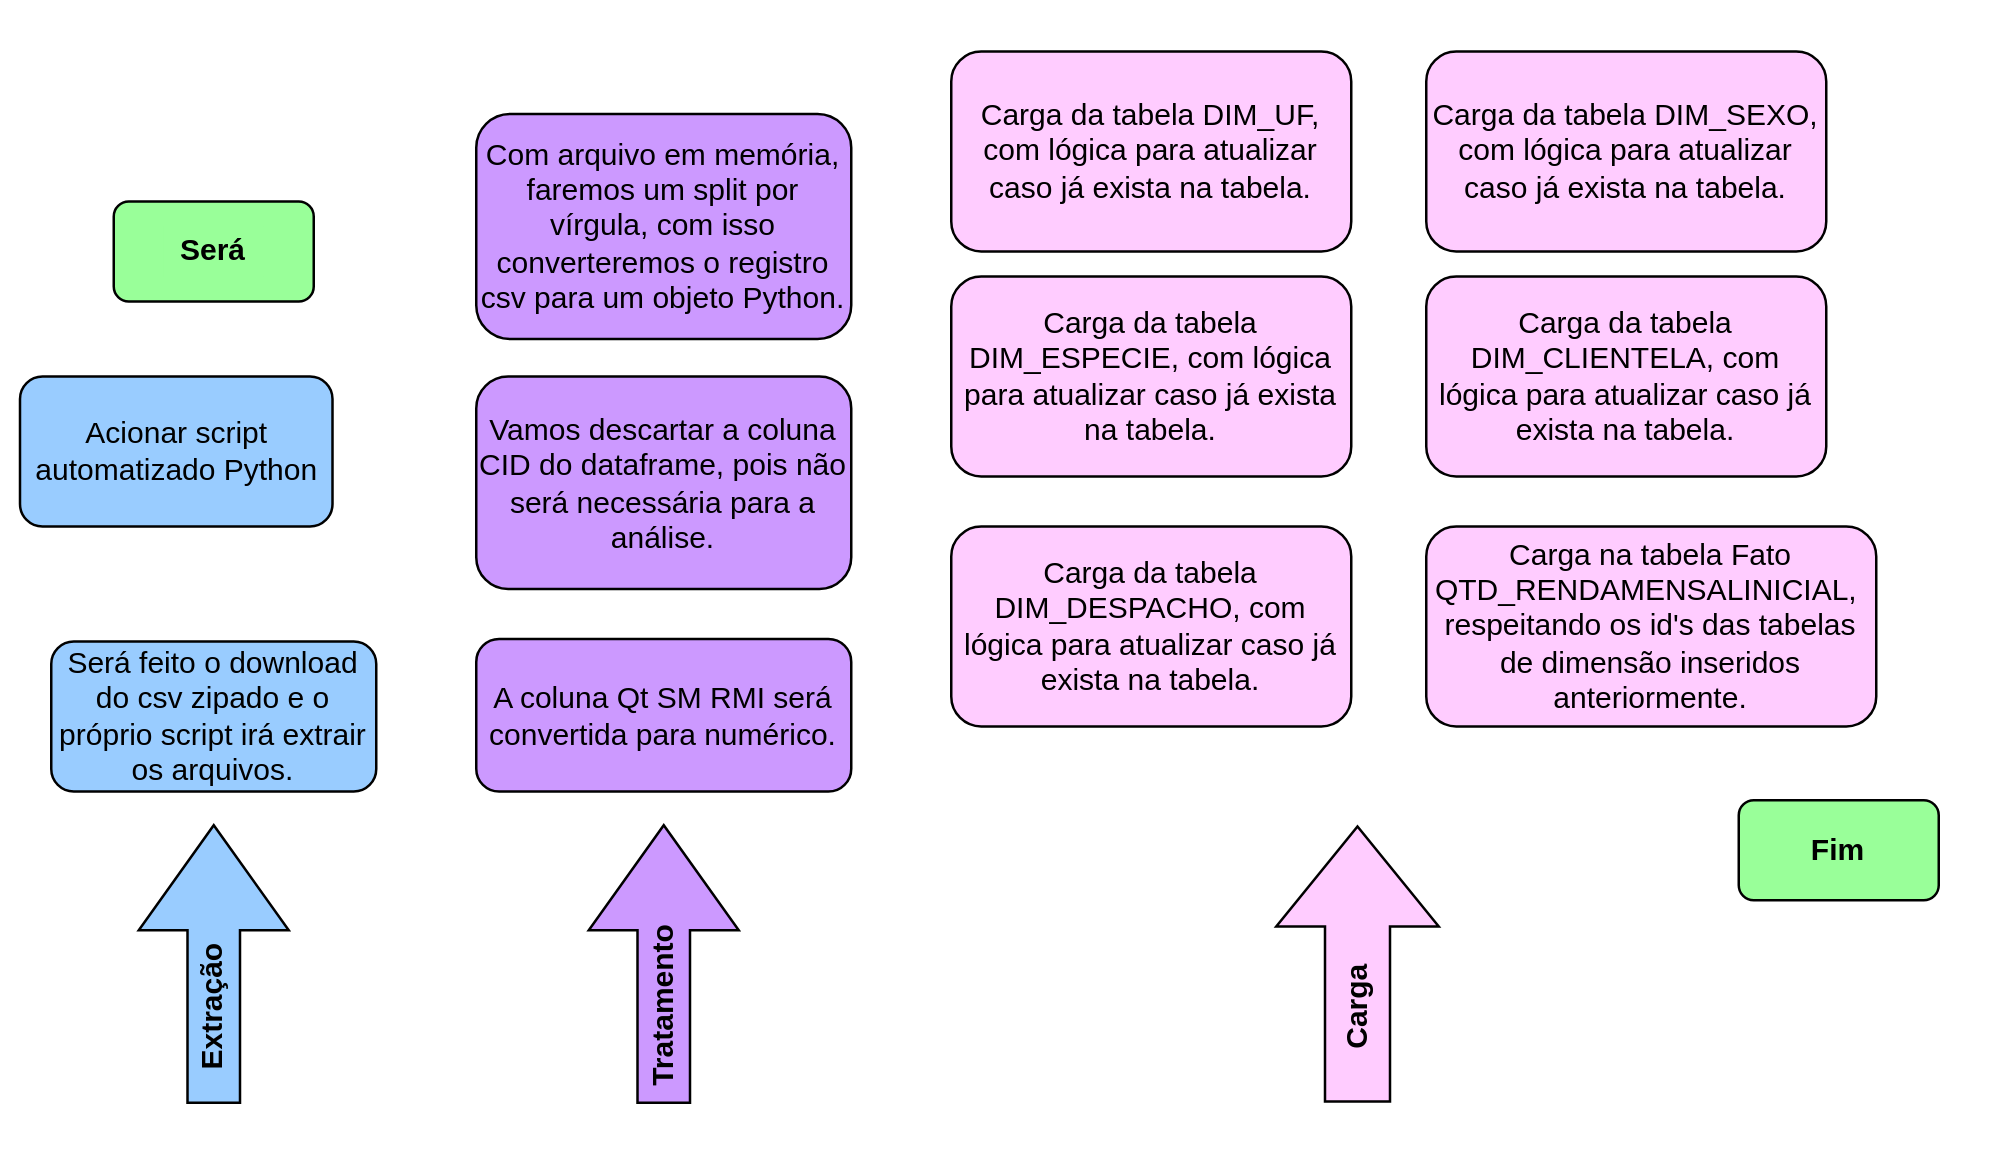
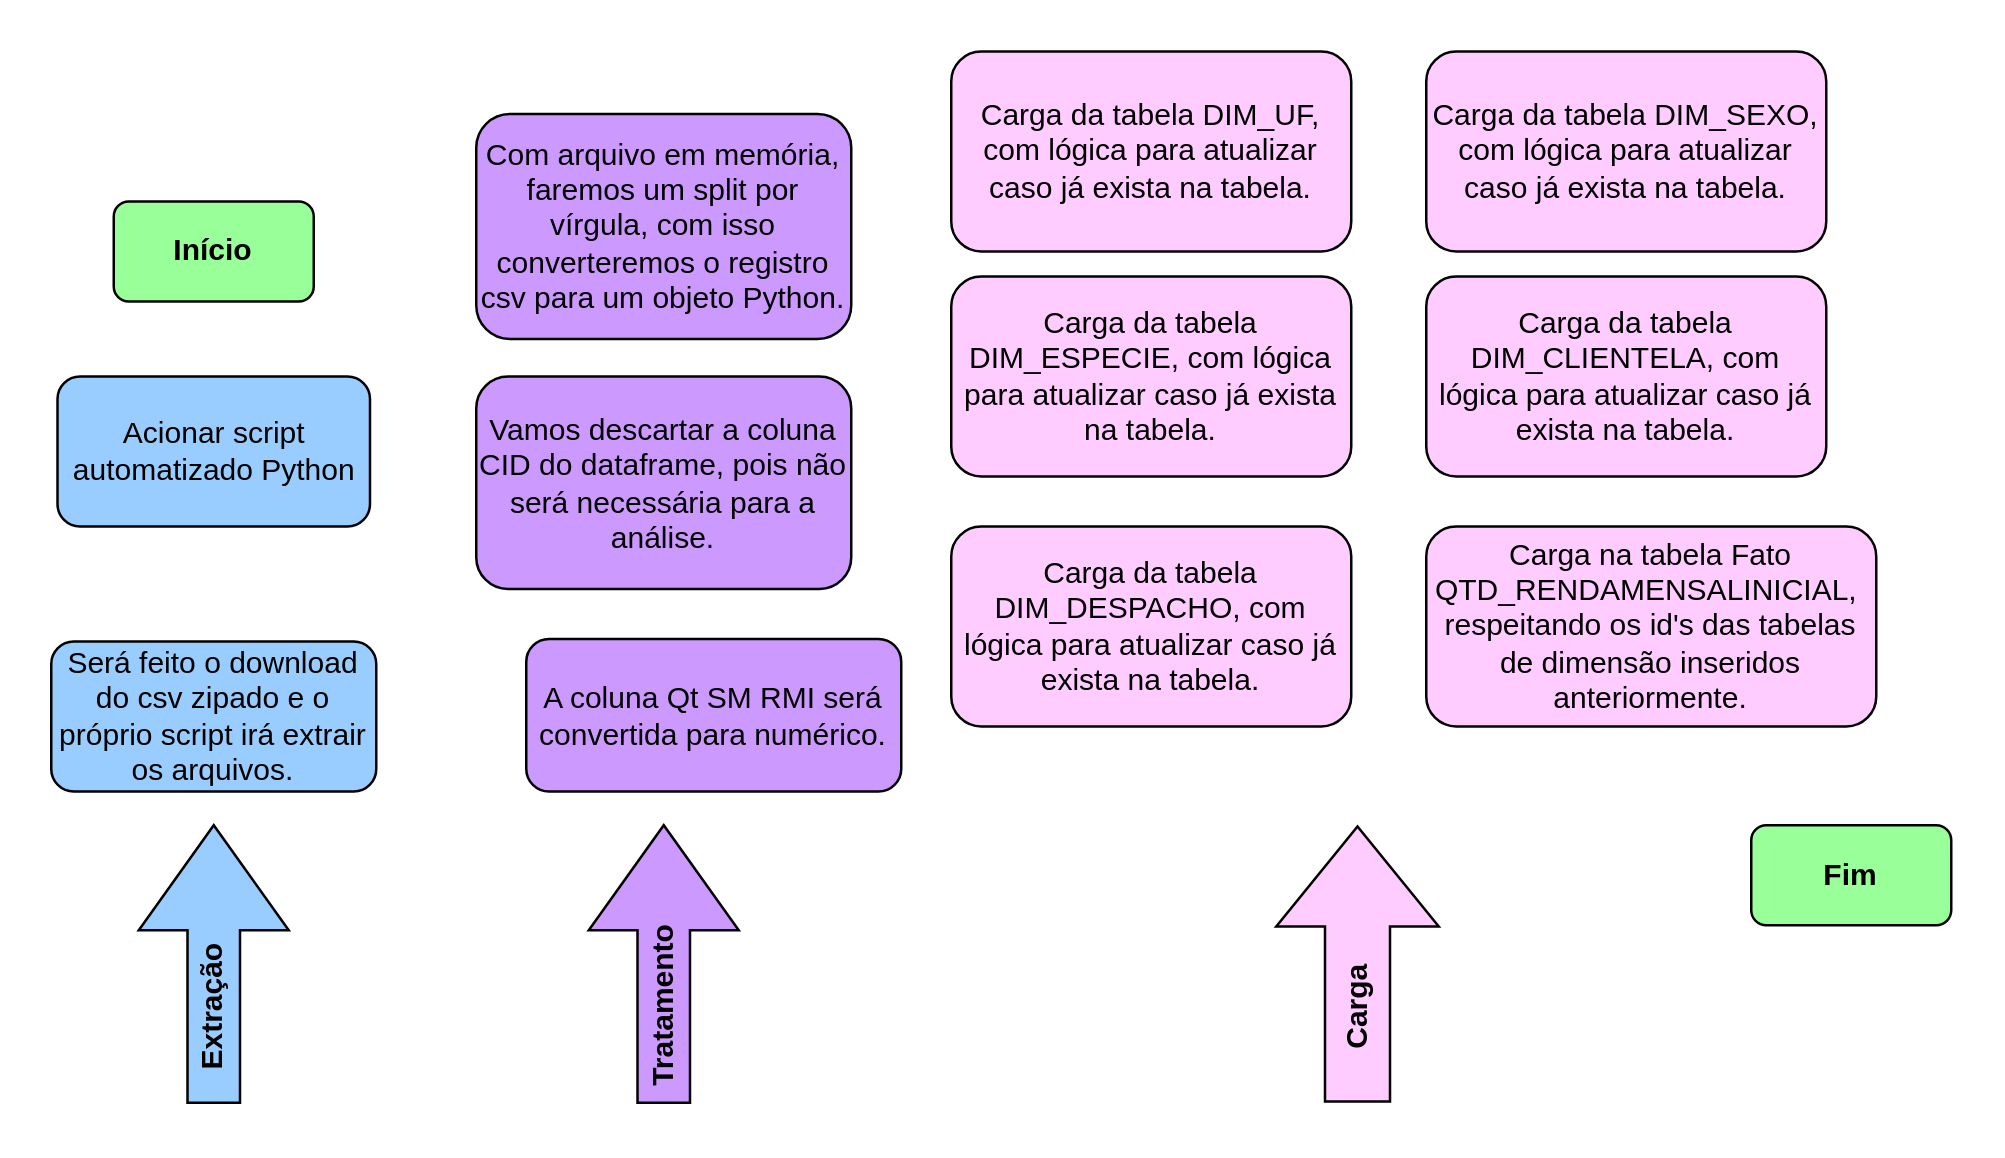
node "Será": label "Será" -> "Início"
node "Acionar script automatizado Python": moved (176, 451) -> (214, 451)
node "A coluna Qt SM RMI será convertida para numérico.": moved (664, 715) -> (714, 715)
node "Fim": moved (1839, 850) -> (1851, 875)
